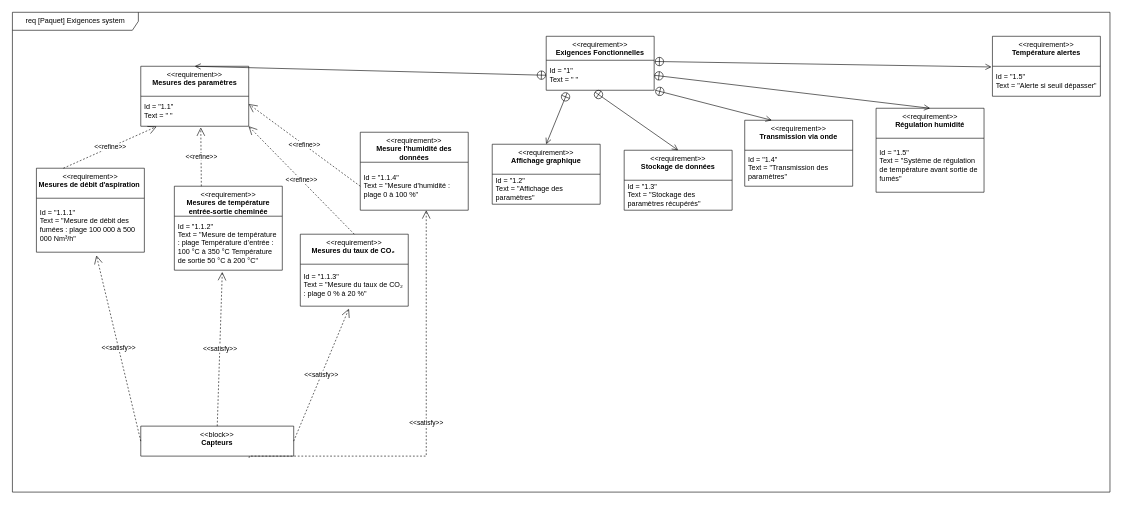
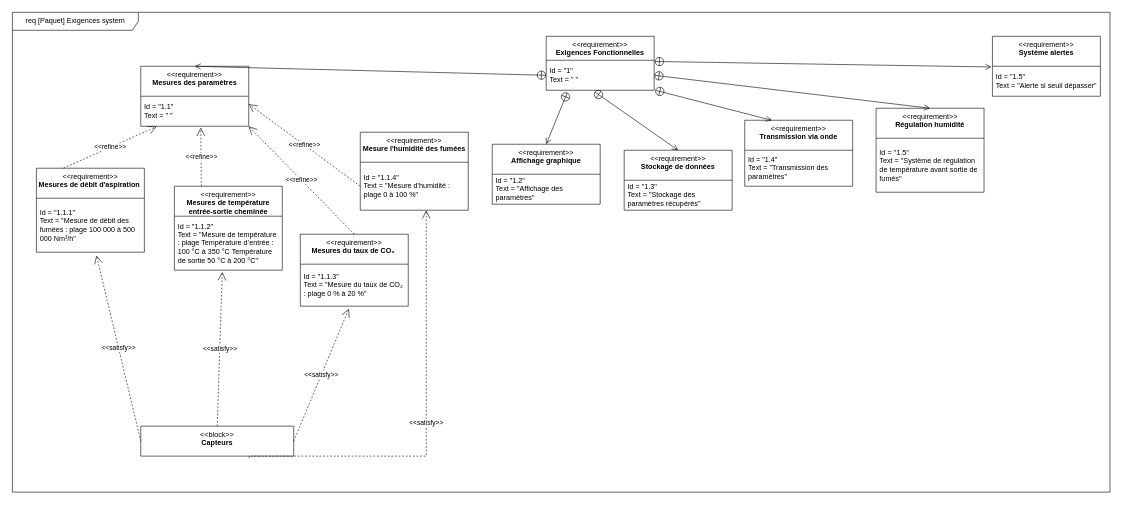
node "<<requirement>> Température alertes": label "<<requirement>> Température alertes" -> "<<requirement>> Système alertes"
node "<<requirement>> Mesure l'humidité des données": label "<<requirement>> Mesure l'humidité des données" -> "<<requirement>> Mesure l'humidité des fumées"
